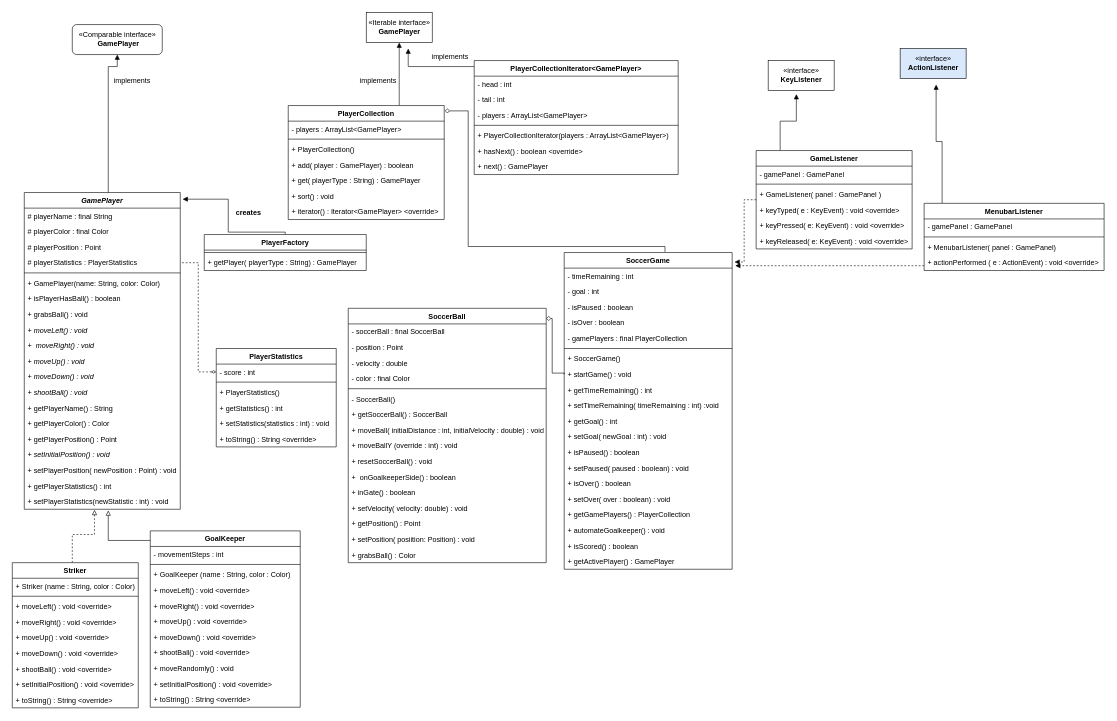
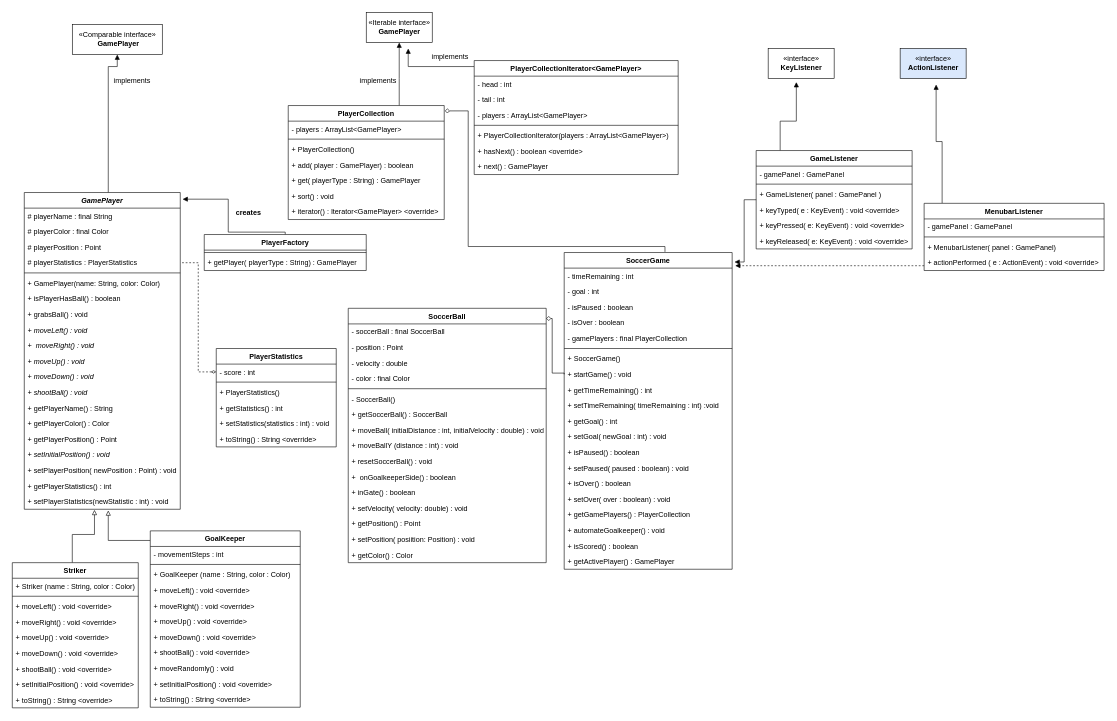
node "«Comparable interface» GamePlayer": shape rounded rectangle -> rectangle
node "«interface» KeyListener": moved (801, 75) -> (801, 63)
edge "GameListener" -> "SoccerGame": style dashed -> solid
node "+ moveBallY (override : int) : void": label "+ moveBallY (override : int) : void" -> "+ moveBallY (distance : int) : void"
edge "Striker" -> "+ setPlayerStatistics(newStatistic : int) : void": style dashed -> solid
node "+ grabsBall() : Color": label "+ grabsBall() : Color" -> "+ getColor() : Color"
